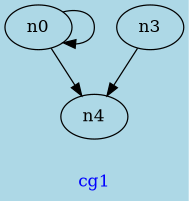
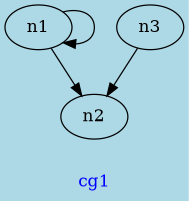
node "n0": label "n0" -> "n1"
node "n4": label "n4" -> "n2"
